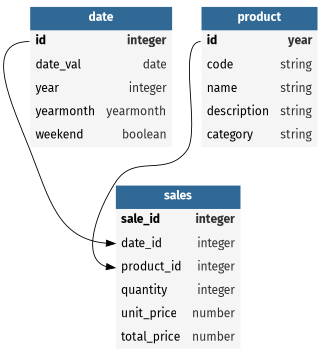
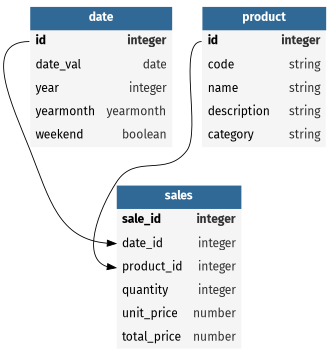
node "product": text "year" -> "integer"
